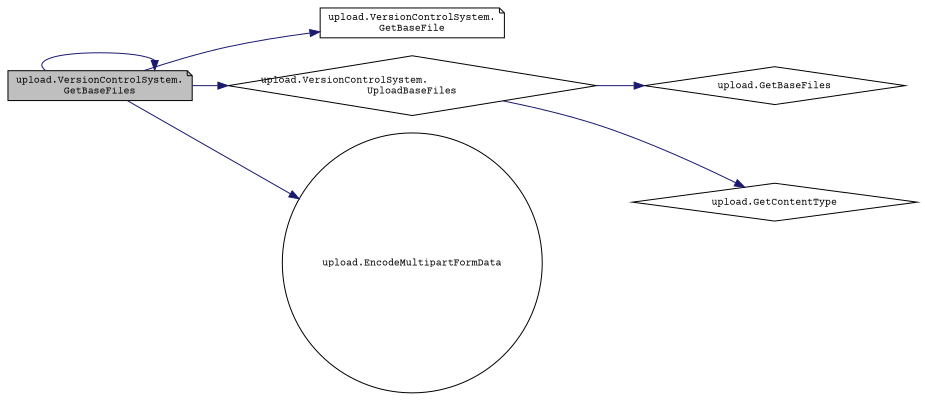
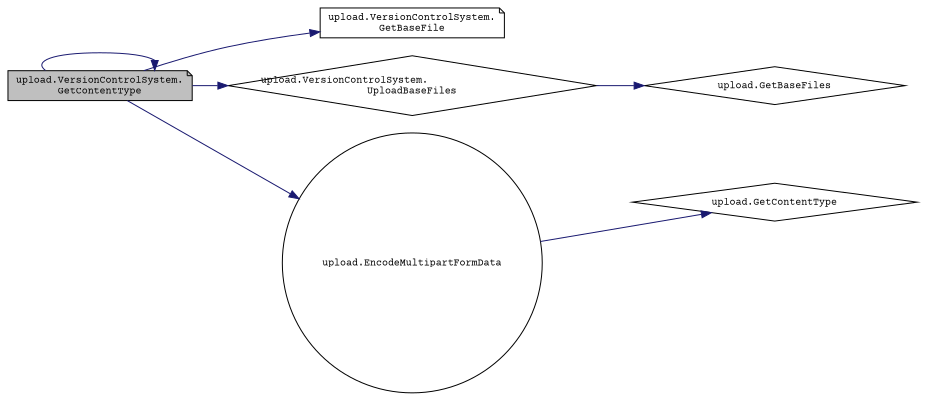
node "upload.VersionControlSystem. GetBaseFiles": label "upload.VersionControlSystem. GetBaseFiles" -> "upload.VersionControlSystem. GetContentType"
edge "upload.VersionControlSystem. UploadBaseFiles" -> "upload.GetContentType": now "upload.EncodeMultipartFormData" -> "upload.GetContentType"
